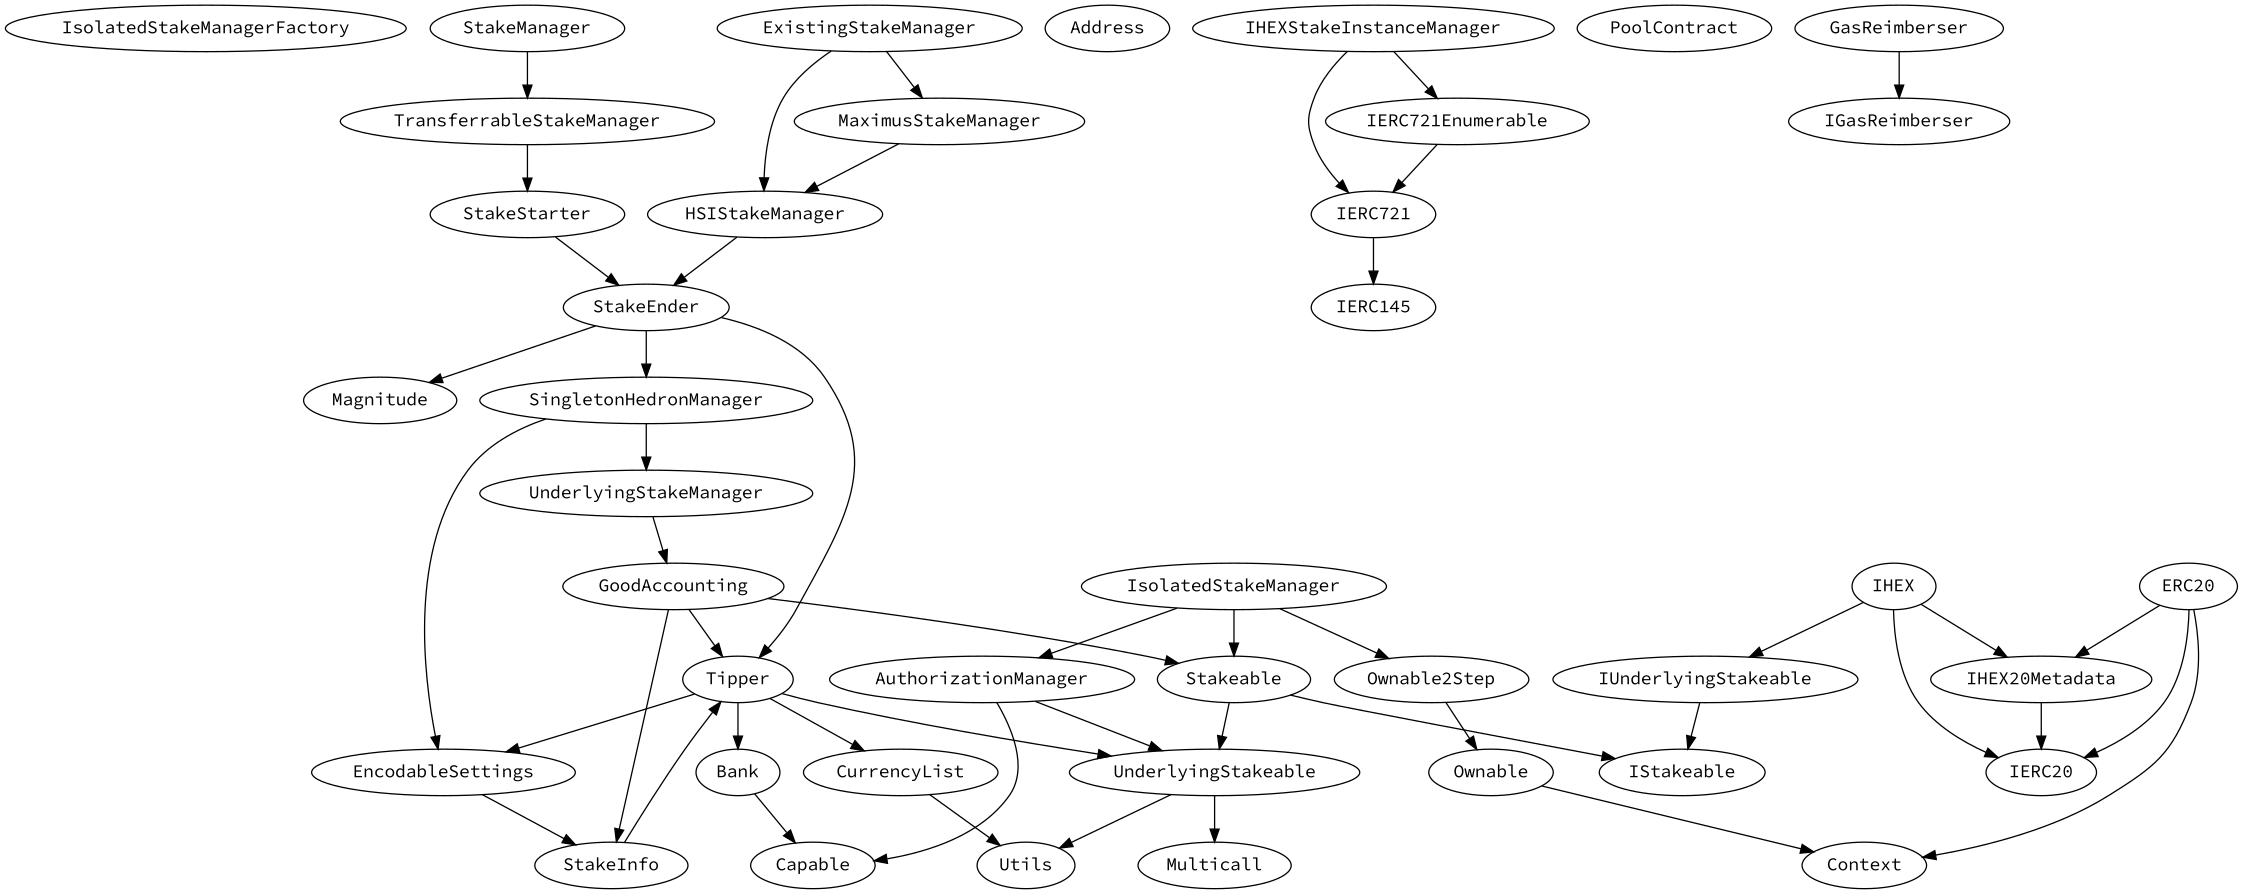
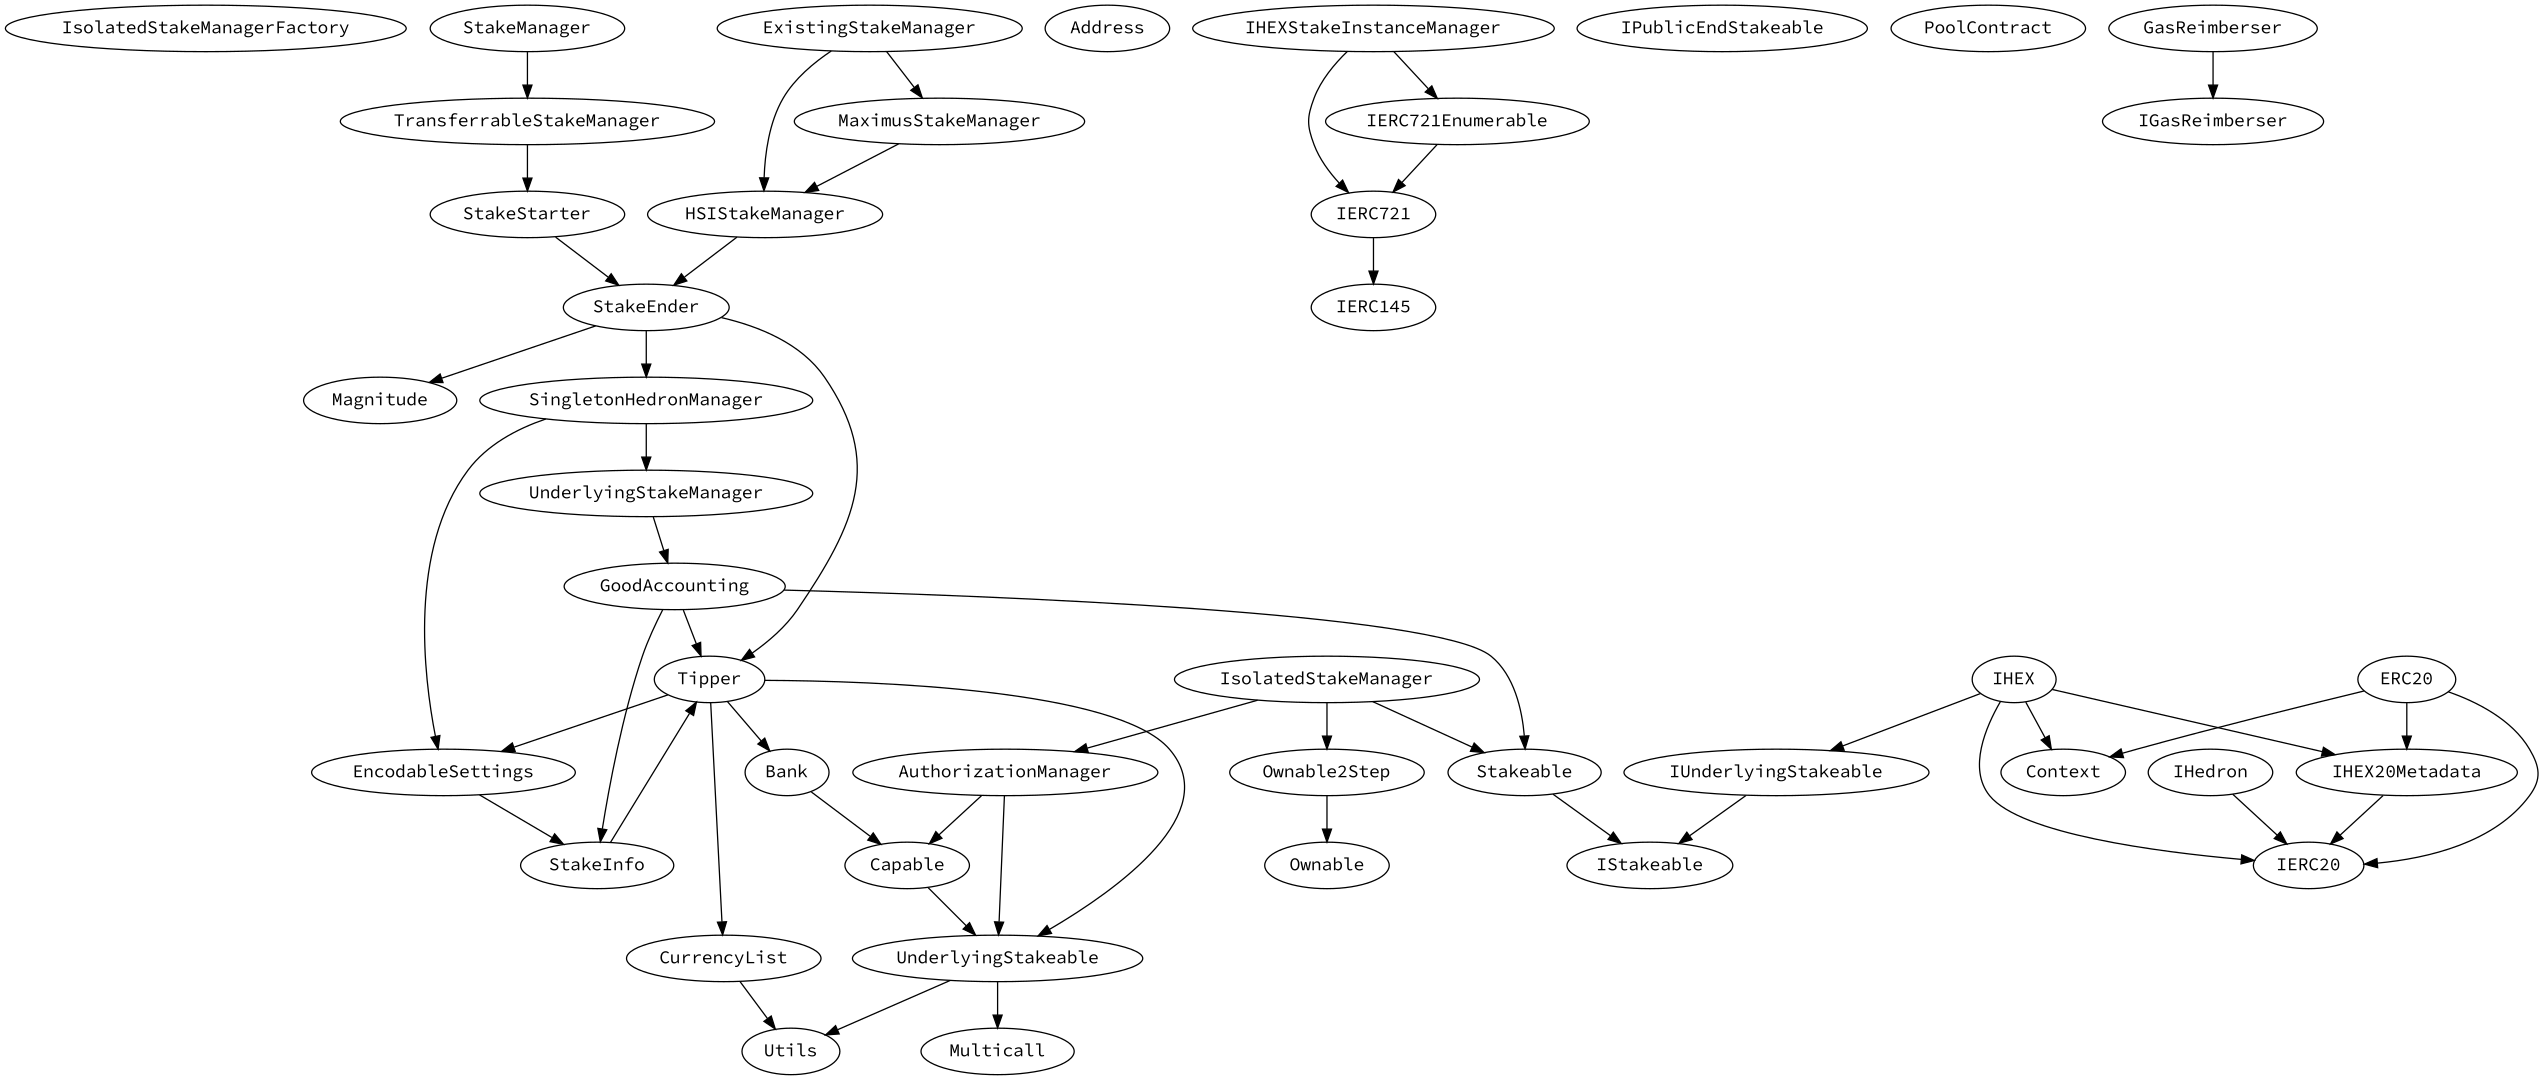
node "IPublicEndStakeable": added
edge "Stakeable" -> "UnderlyingStakeable": now "Capable" -> "UnderlyingStakeable"
node "IHedron": added
edge "Ownable" -> "Context": now "IHEX" -> "Context"
